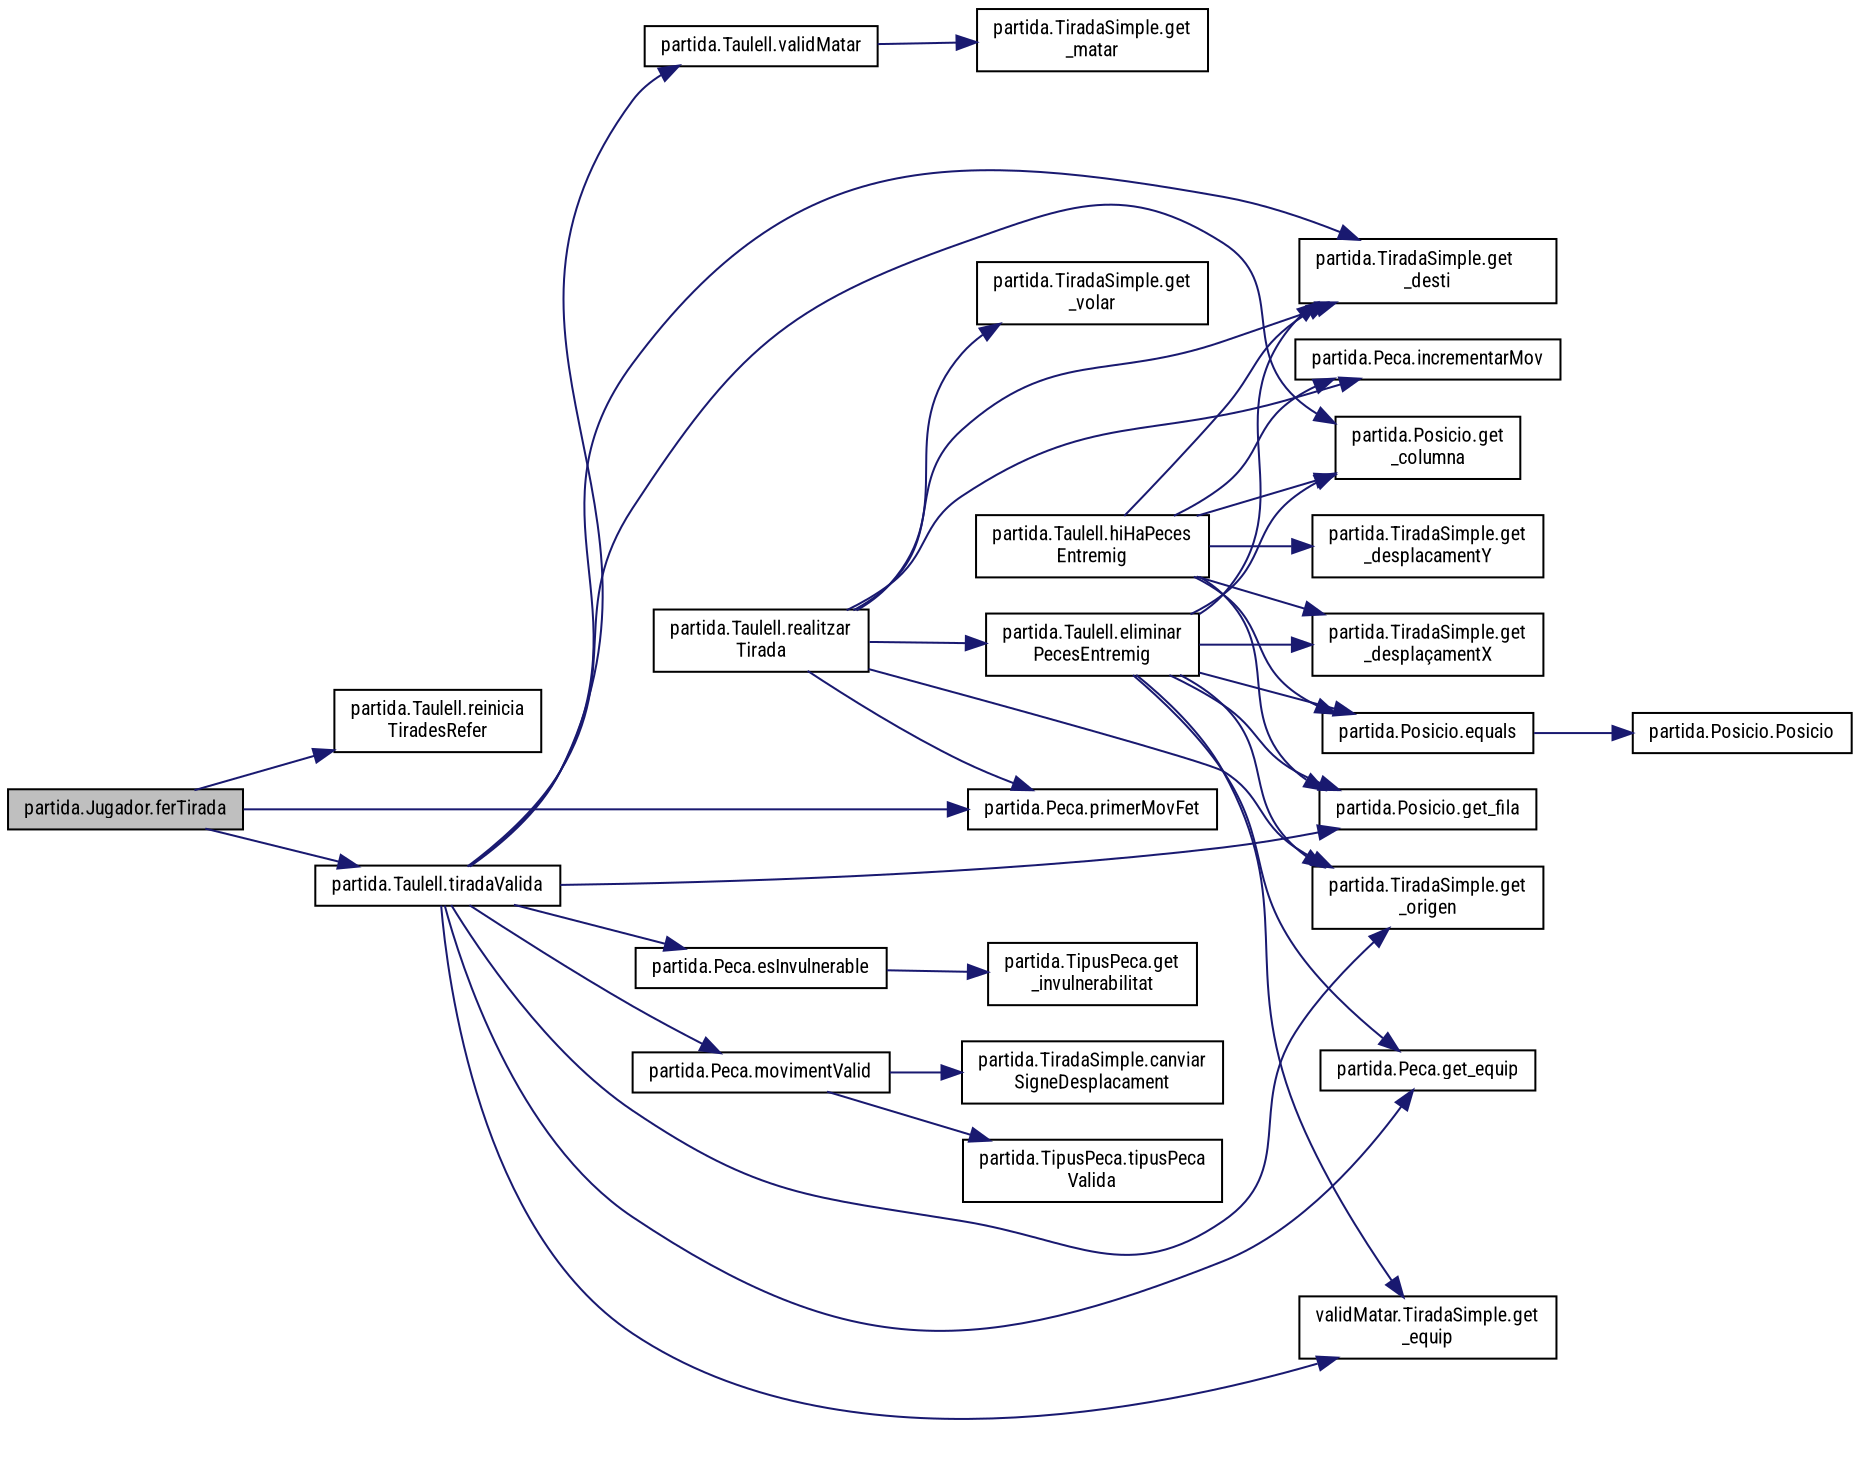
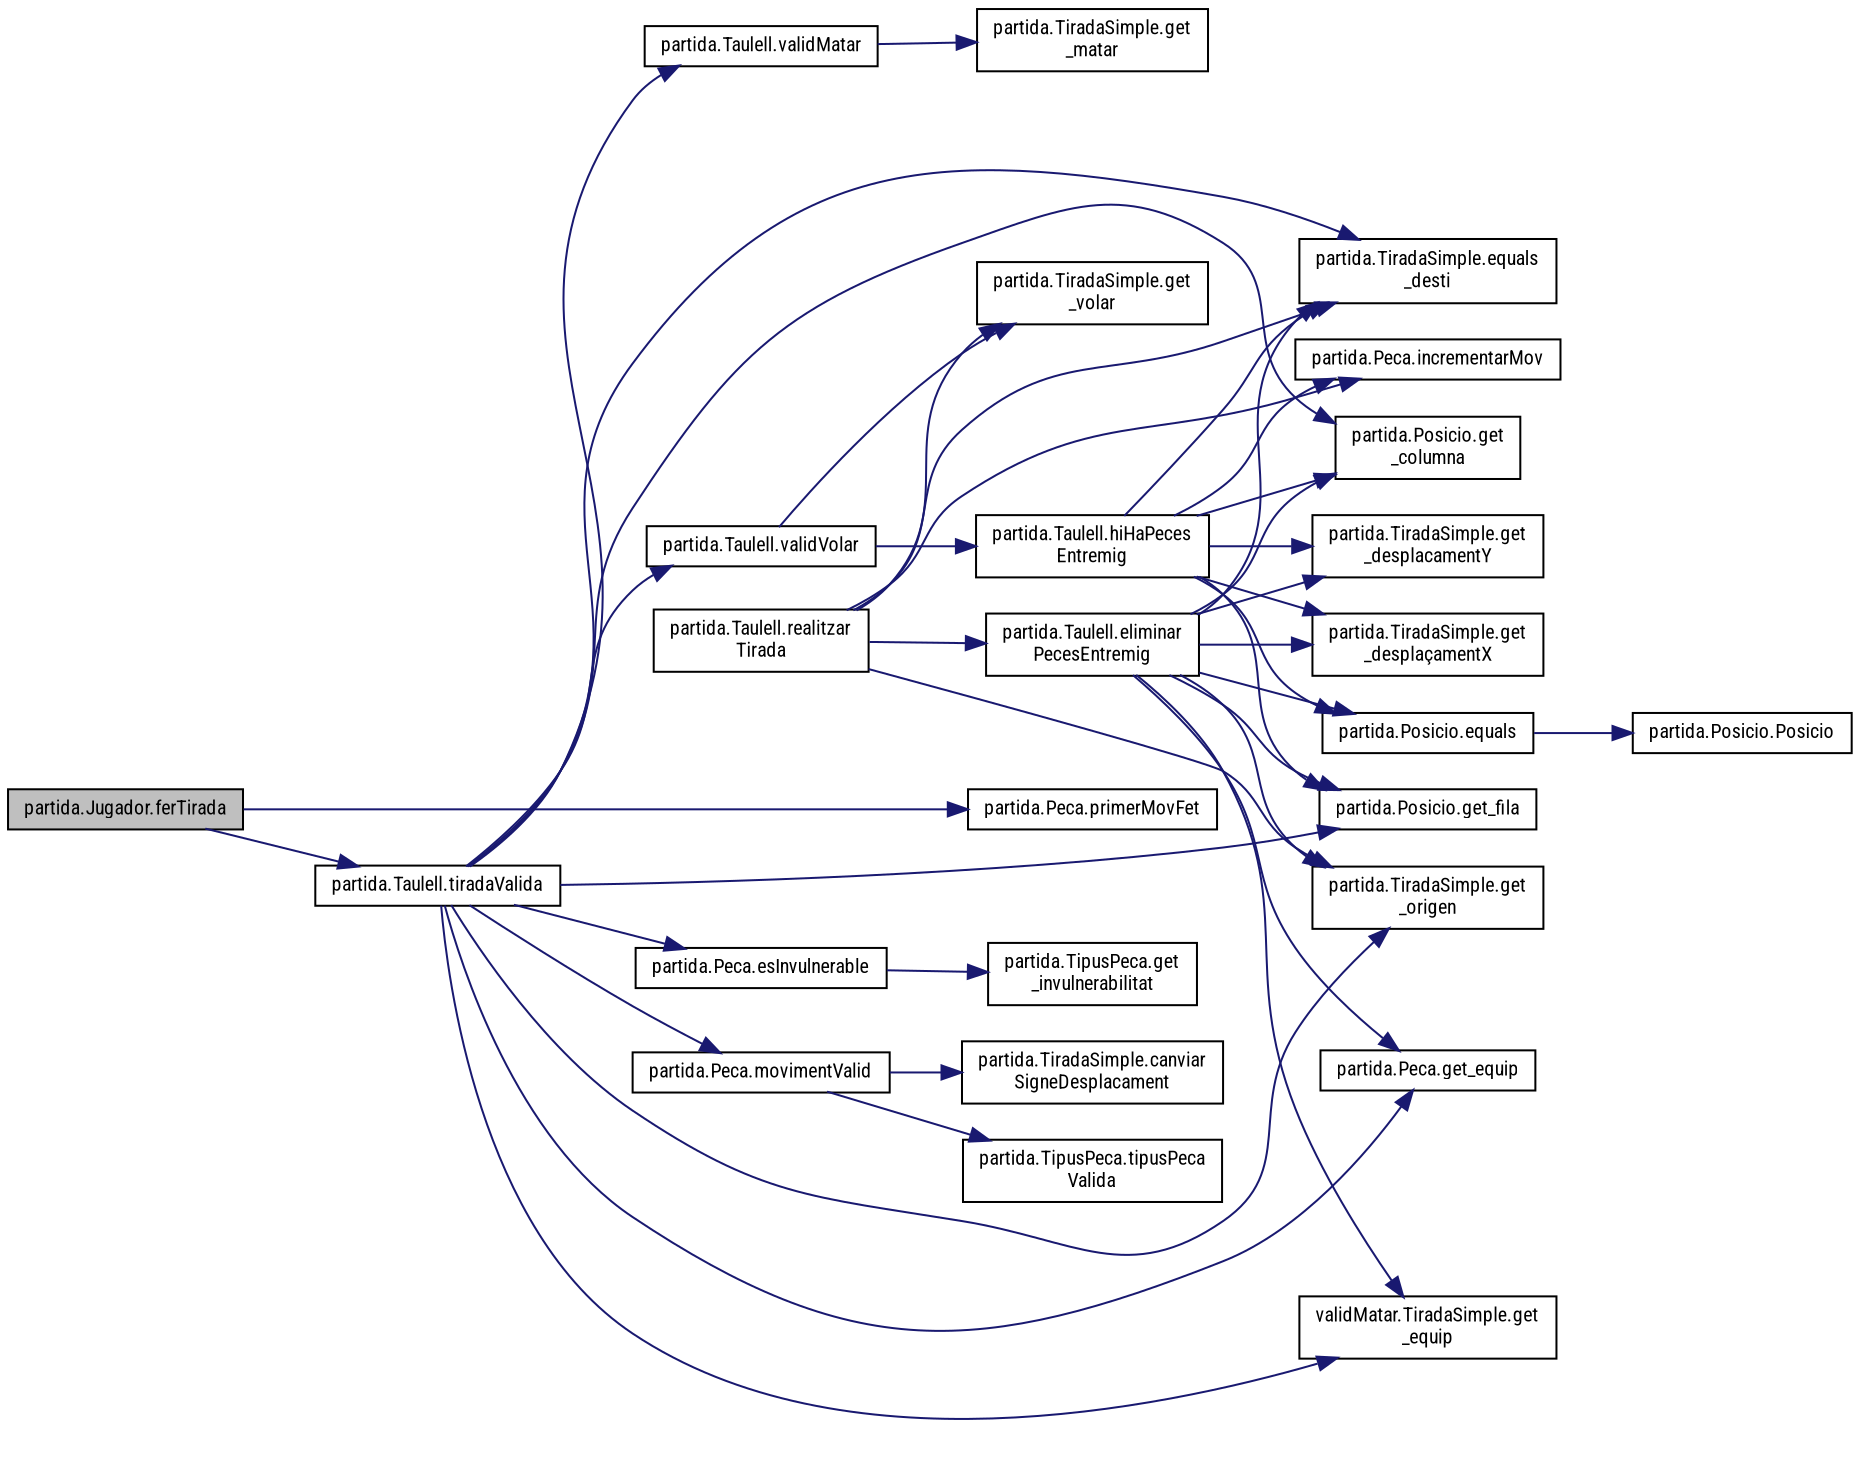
node "partida.TiradaSimple.get _desti": label "partida.TiradaSimple.get _desti" -> "partida.TiradaSimple.equals _desti"
node "partida.Taulell.validVolar": added
edge "partida.Taulell.eliminar PecesEntremig" -> "partida.TiradaSimple.get _desplacamentY": added
node "partida.Taulell.reinicia TiradesRefer": removed
edge "partida.Taulell.realitzar Tirada" -> "partida.Peca.primerMovFet": removed
